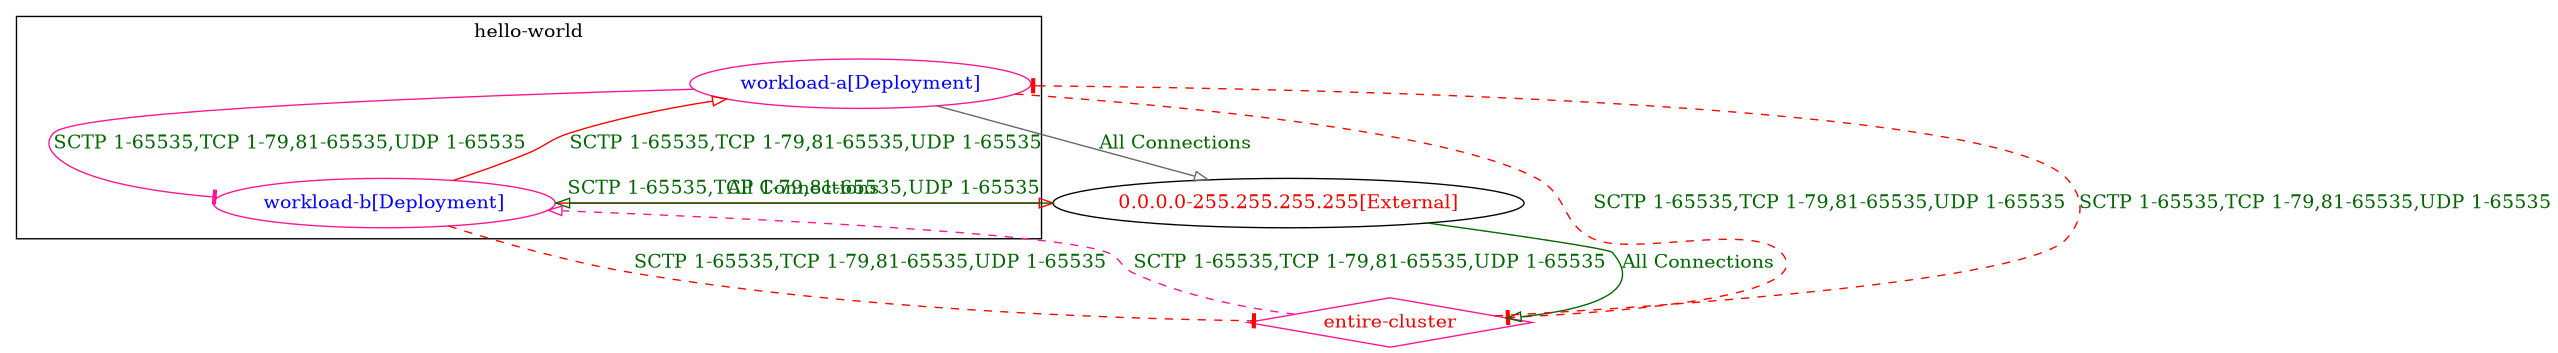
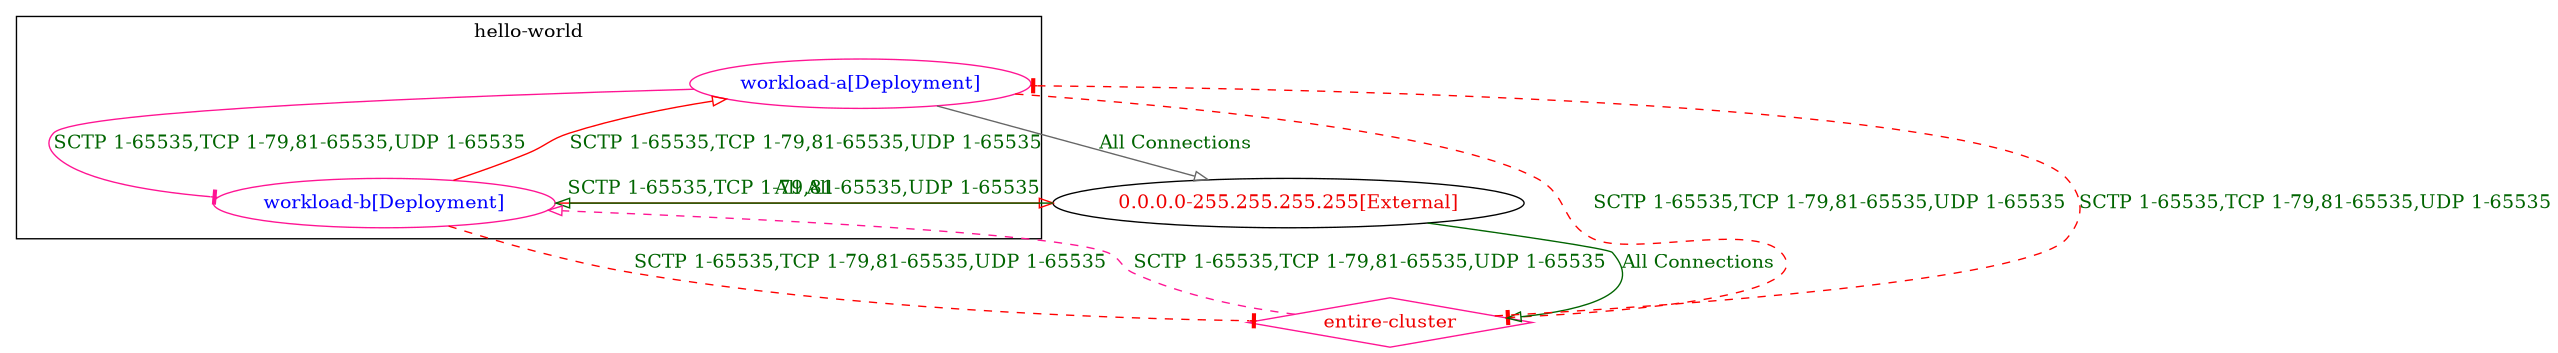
edge "workload-b[Deployment]" -> "0.0.0.0-255.255.255.255[External]": label "All Connections" -> "All All"
